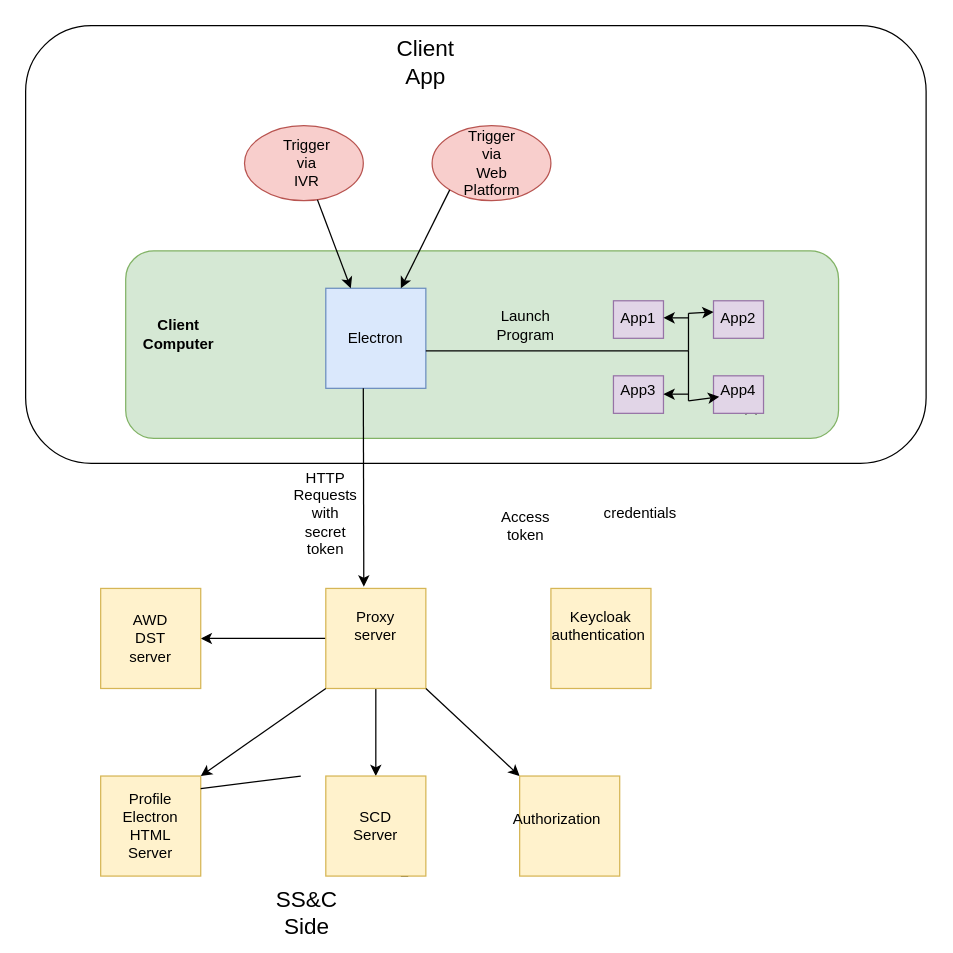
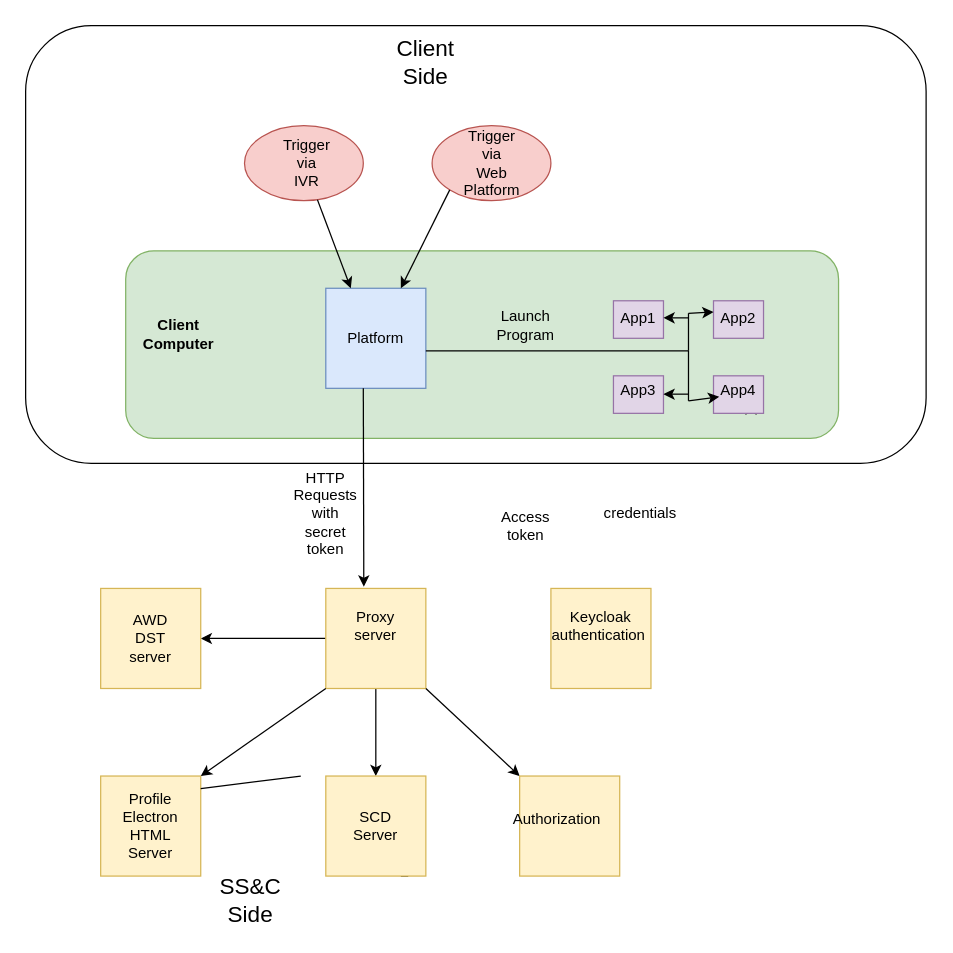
node "Client App": label "Client App" -> "Client Side"
node "Electron": label "Electron" -> "Platform"
node "SS&C Side": moved (307, 913) -> (251, 901)
